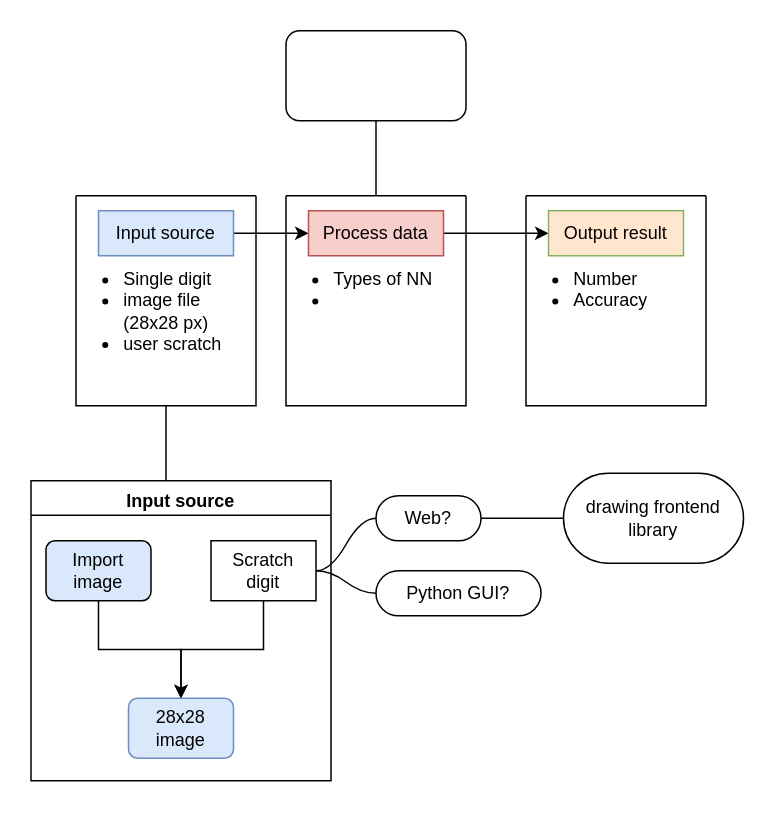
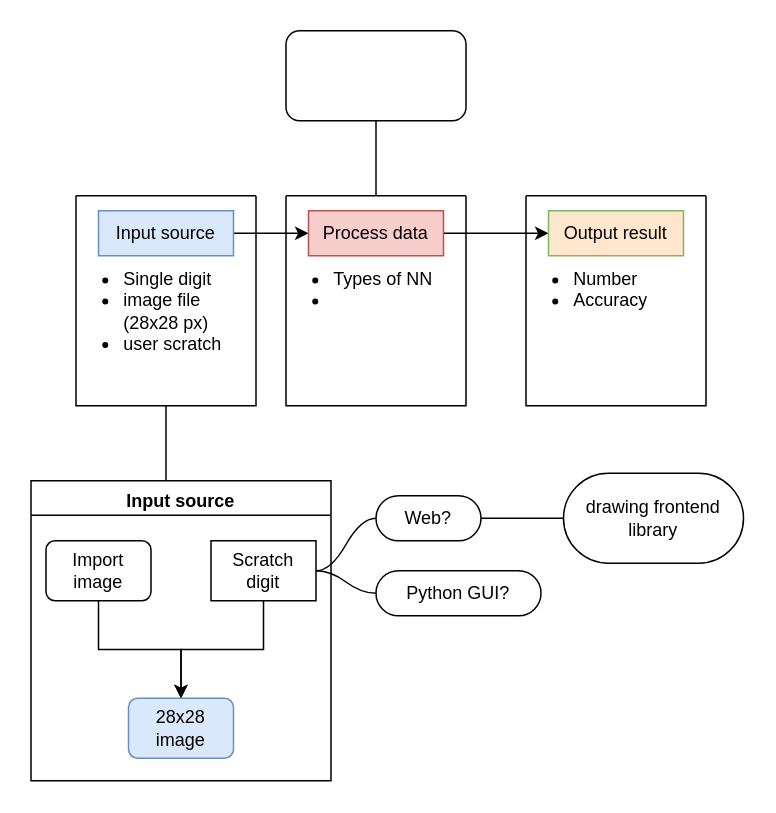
node "Import image": fillcolor #dae8fc -> #ffffff
